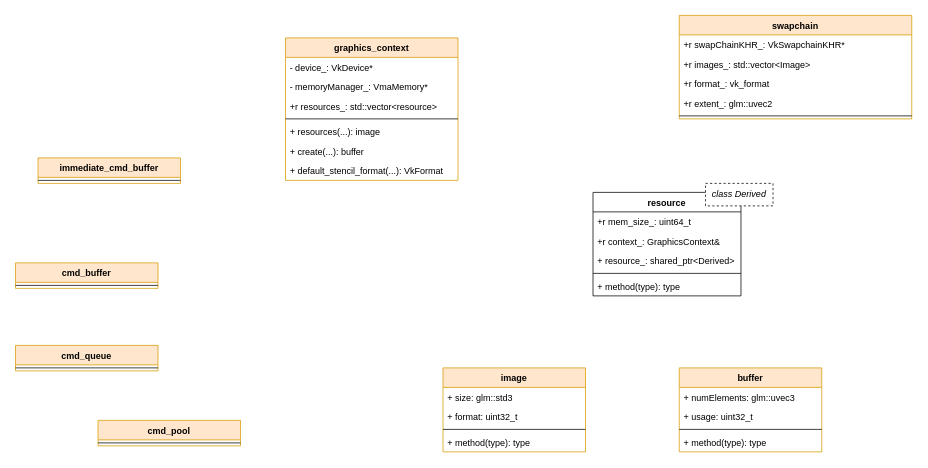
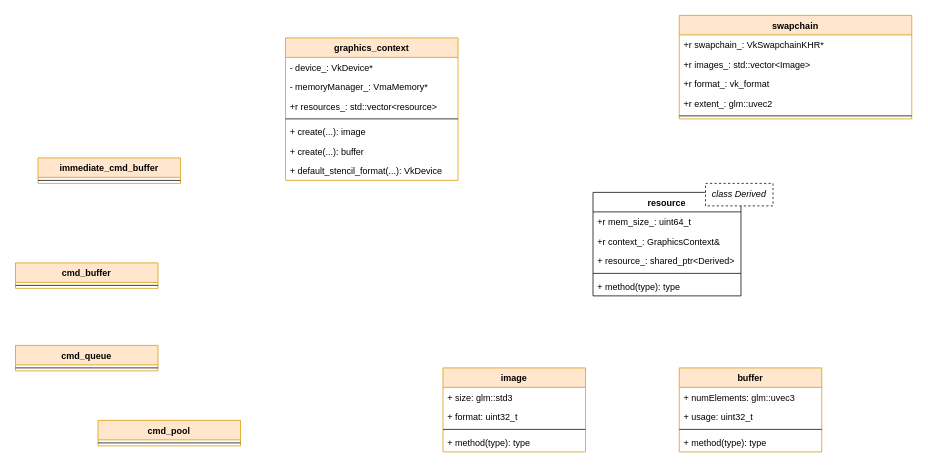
node "+r swapChainKHR_: VkSwapchainKHR*": label "+r swapChainKHR_: VkSwapchainKHR*" -> "+r swapchain_: VkSwapchainKHR*"
node "+ resources(...): image": label "+ resources(...): image" -> "+ create(...): image"
node "+ default_stencil_format(...): VkFormat": label "+ default_stencil_format(...): VkFormat" -> "+ default_stencil_format(...): VkDevice"
